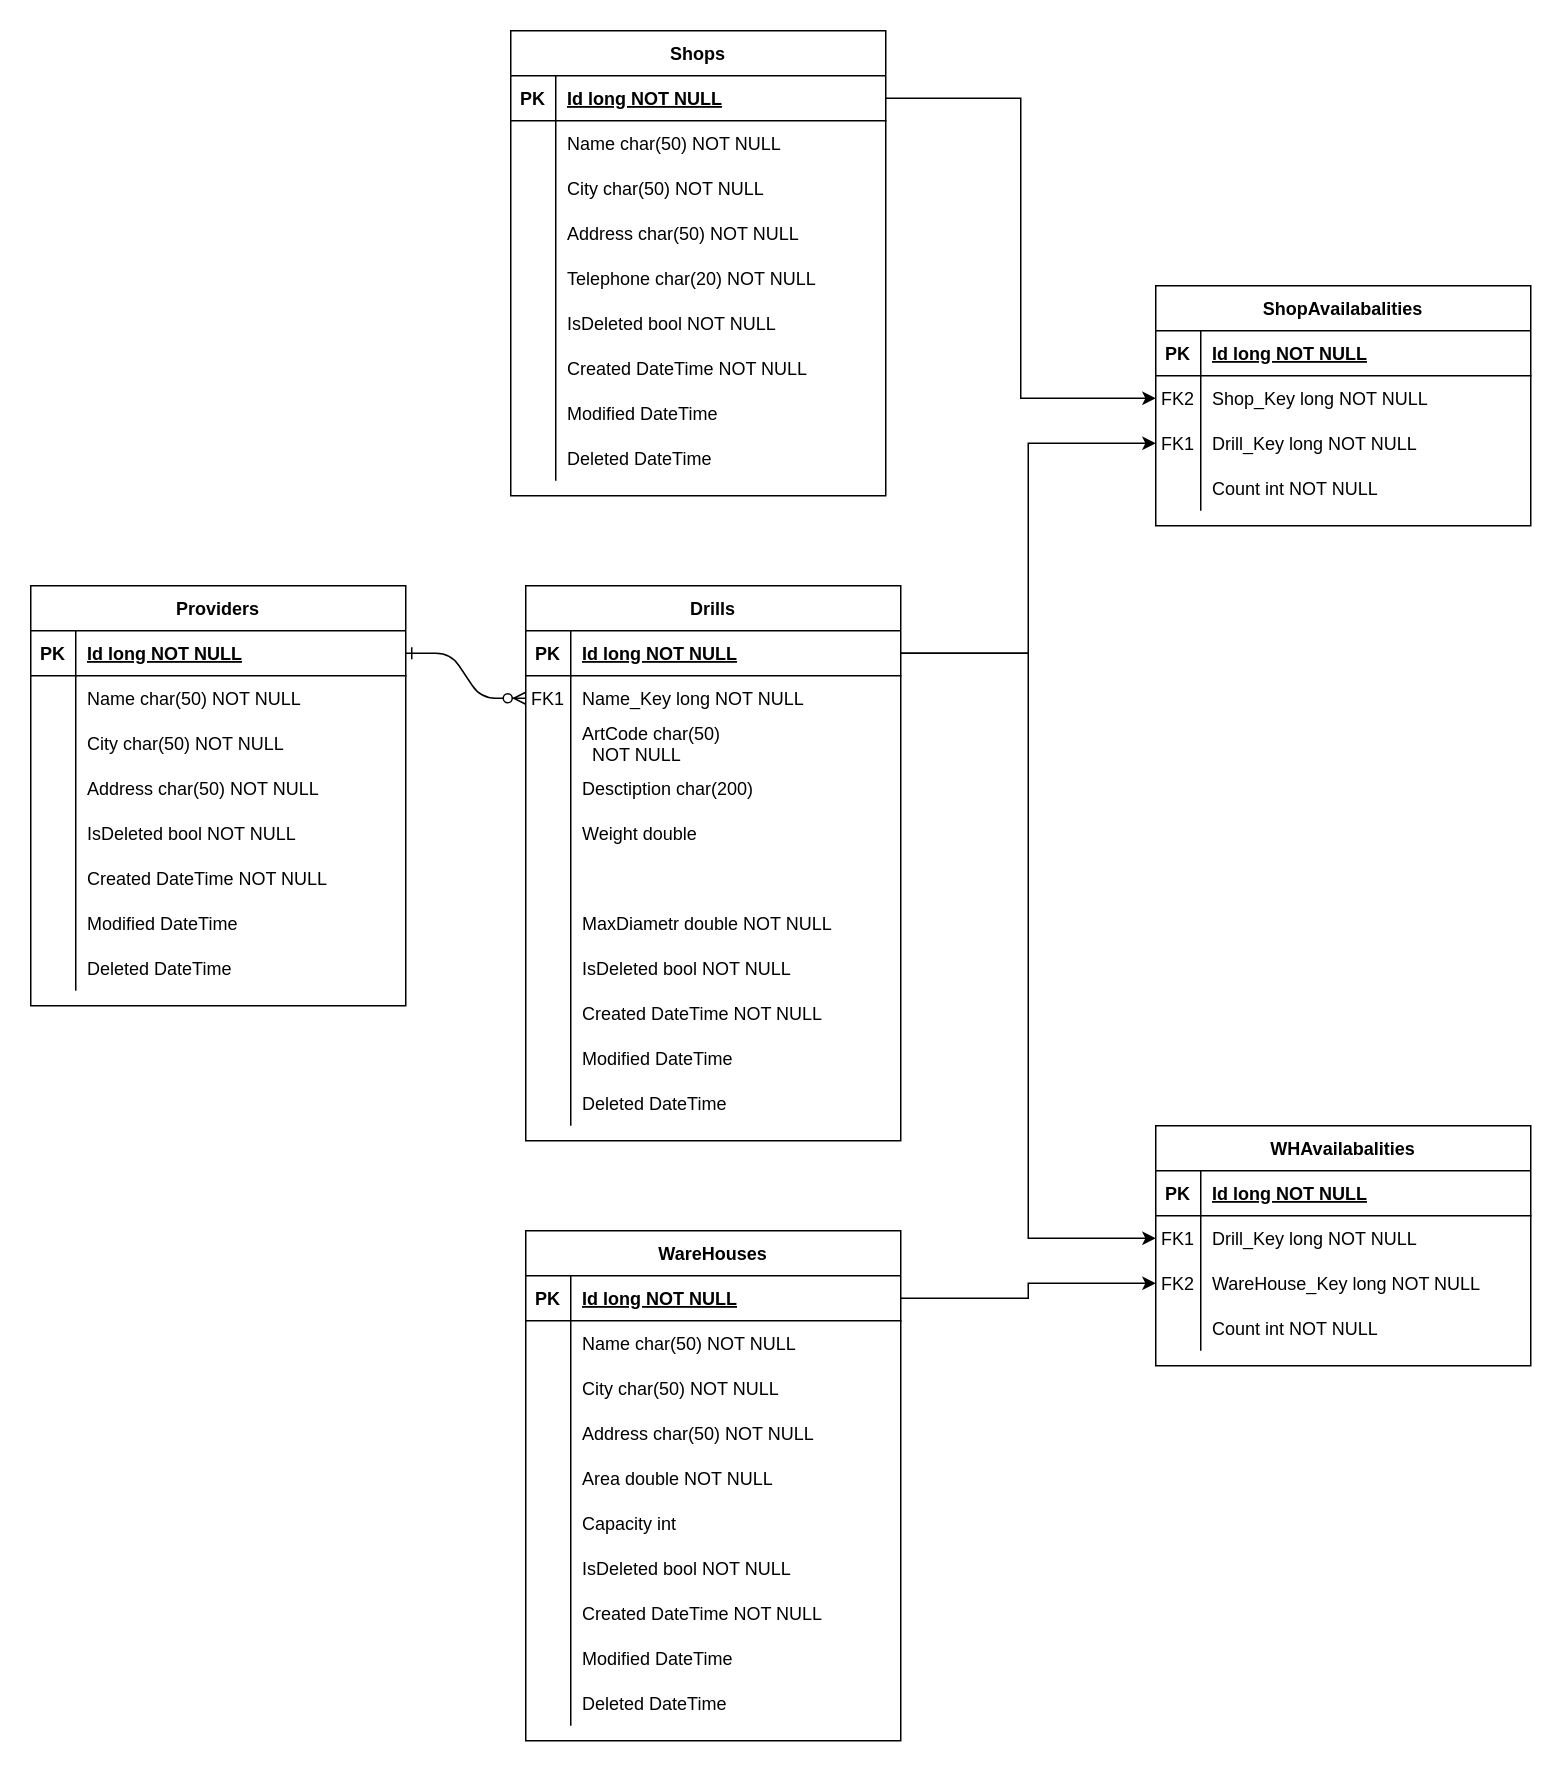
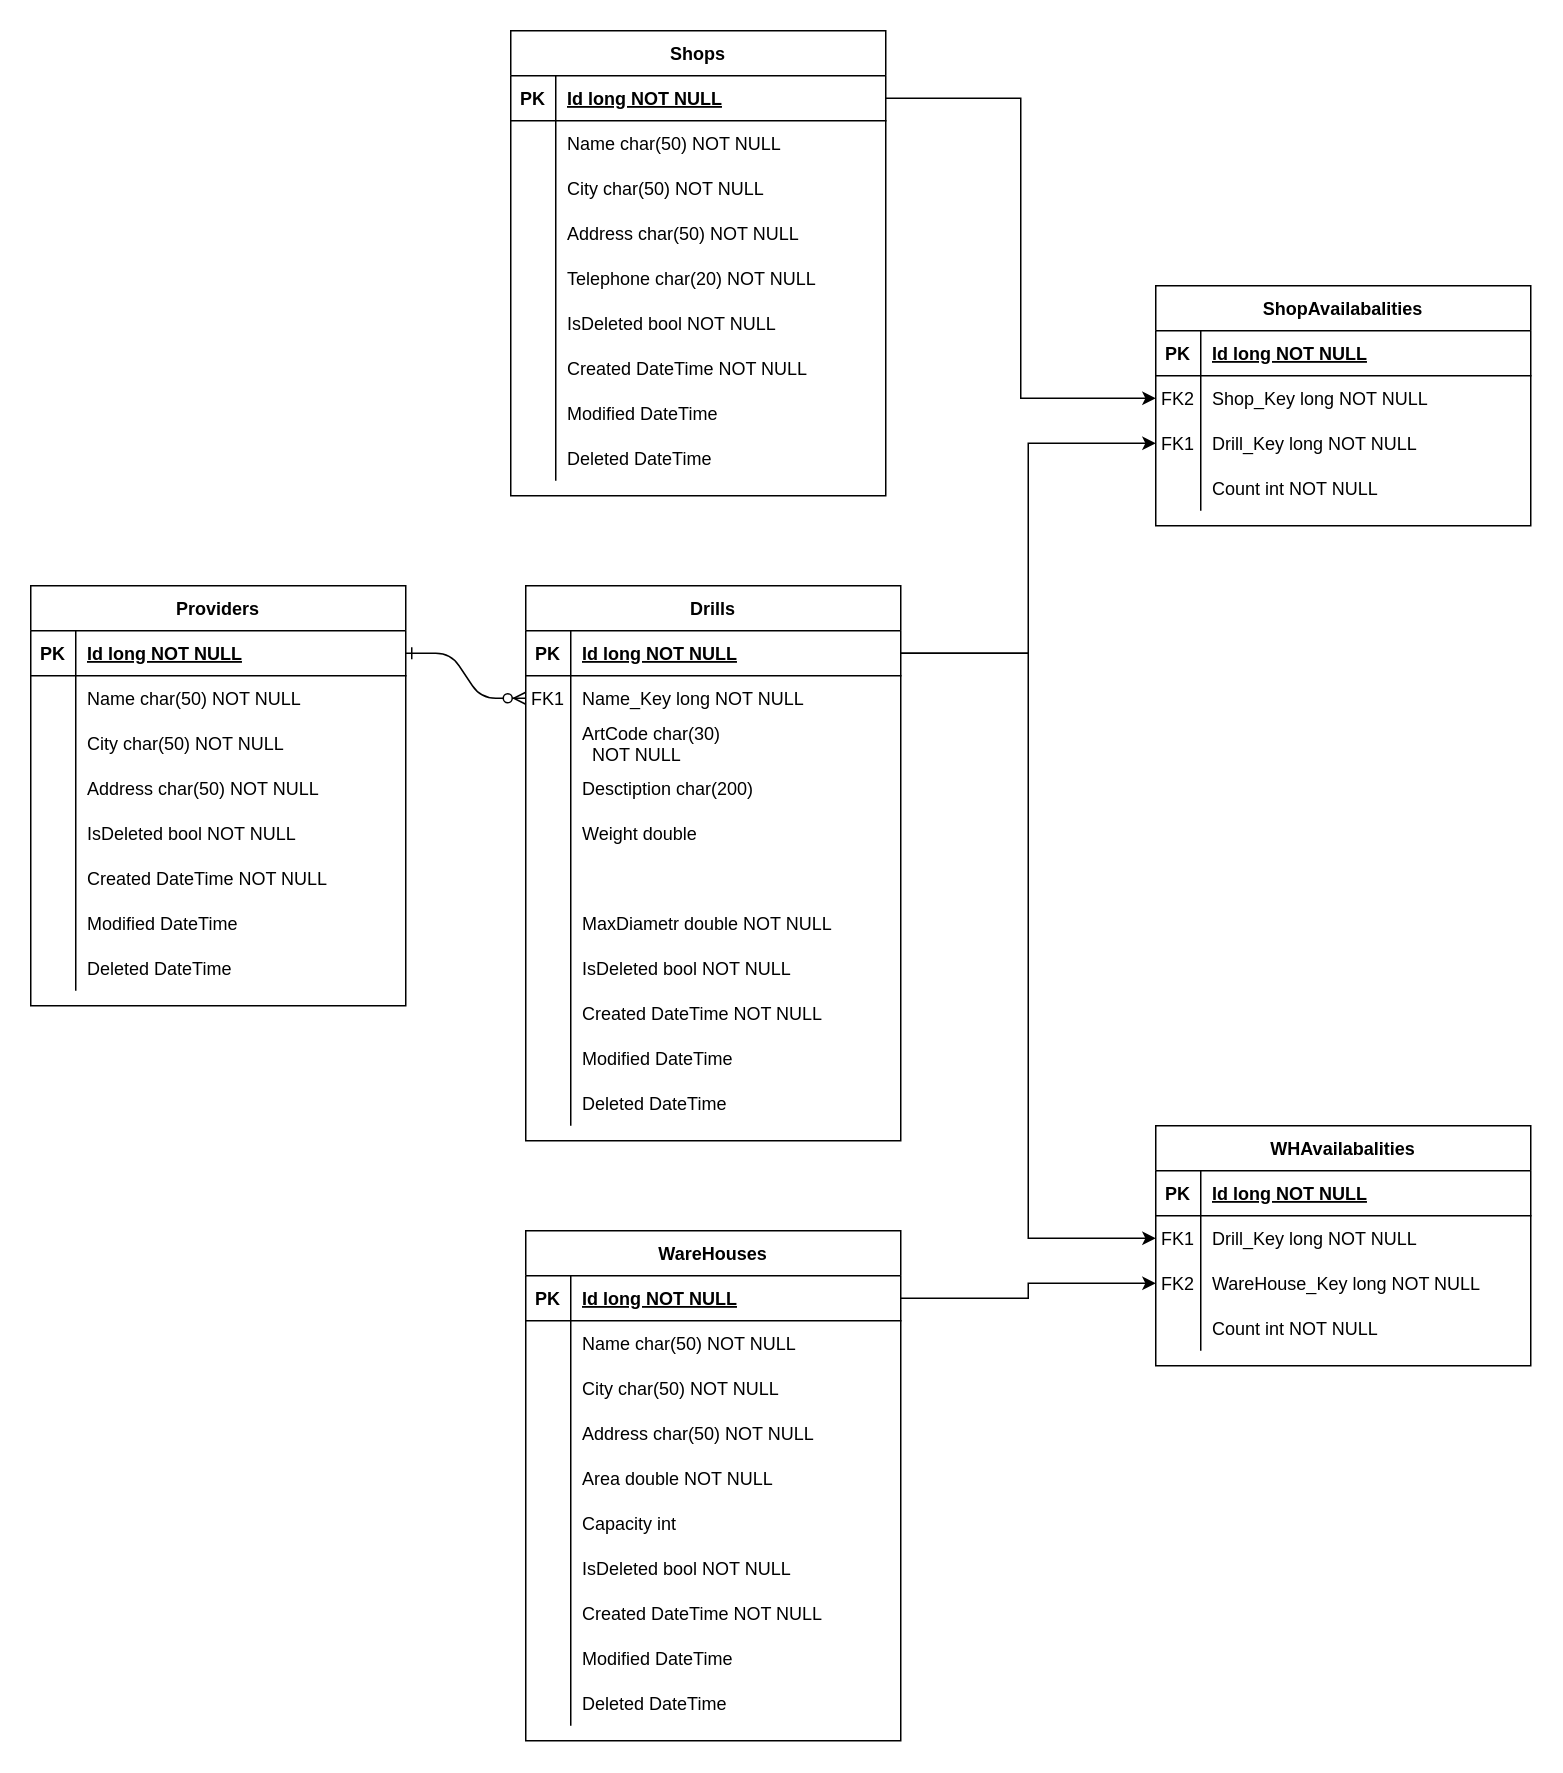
node "ArtCode char(50) NOT NULL": label "ArtCode char(50) NOT NULL" -> "ArtCode char(30) NOT NULL"
